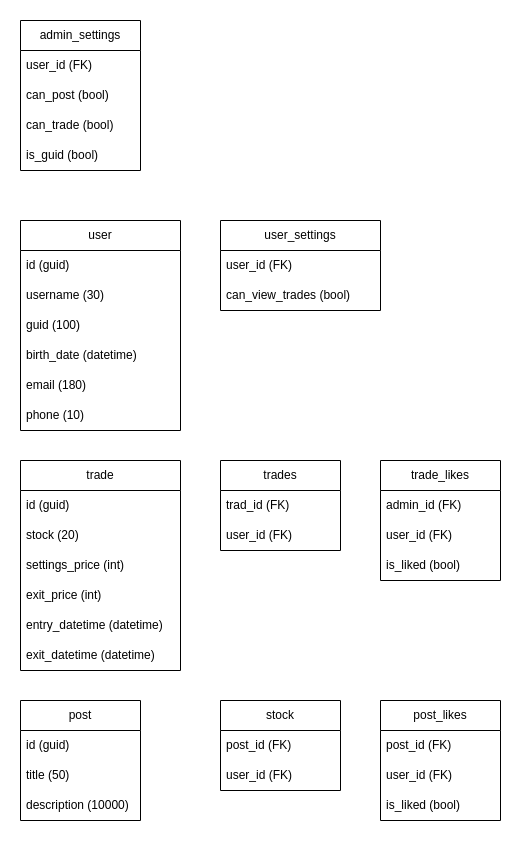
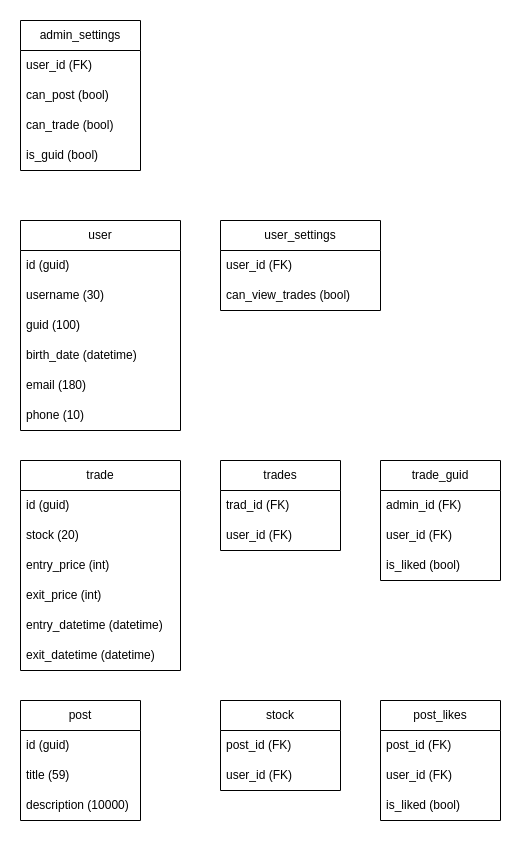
node "trade_likes": label "trade_likes" -> "trade_guid"
node "settings_price (int)": label "settings_price (int)" -> "entry_price (int)"
node "title (50)": label "title (50)" -> "title (59)"
